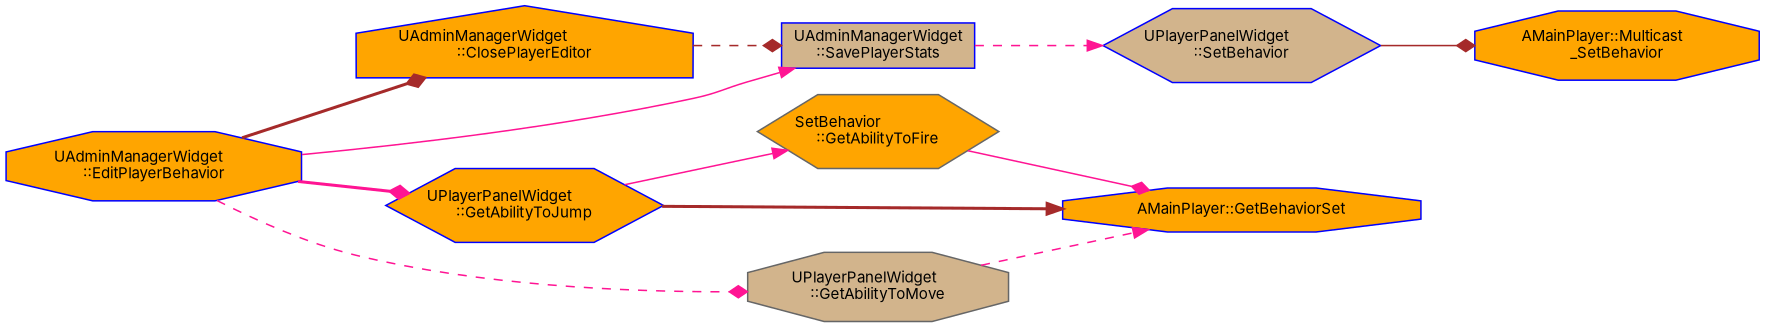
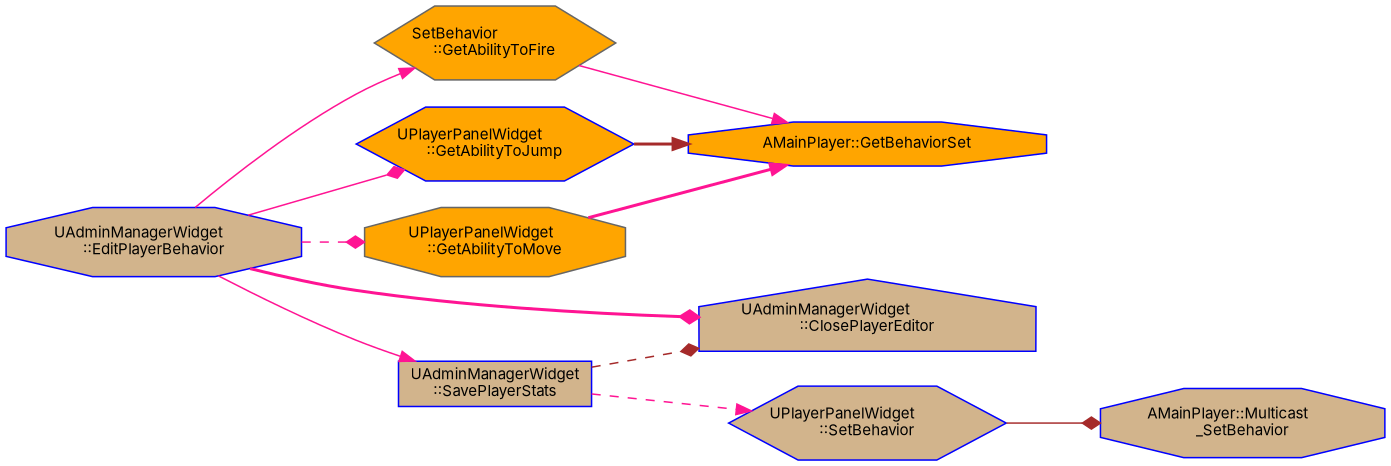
node "UAdminManagerWidget ::ClosePlayerEditor": fillcolor orange -> tan
edge "UAdminManagerWidget ::ClosePlayerEditor" -> "UAdminManagerWidget ::SavePlayerStats": reversed
node "AMainPlayer::Multicast _SetBehavior": fillcolor orange -> tan
edge "UAdminManagerWidget ::EditPlayerBehavior" -> "UAdminManagerWidget ::ClosePlayerEditor": color brown -> deeppink
node "UAdminManagerWidget ::EditPlayerBehavior": fillcolor orange -> tan
edge "SetBehavior ::GetAbilityToFire" -> "AMainPlayer::GetBehaviorSet": arrowhead diamond -> normal
edge "UPlayerPanelWidget ::GetAbilityToJump" -> "SetBehavior ::GetAbilityToFire": now "UAdminManagerWidget ::EditPlayerBehavior" -> "SetBehavior ::GetAbilityToFire"
edge "UAdminManagerWidget ::EditPlayerBehavior" -> "UPlayerPanelWidget ::GetAbilityToJump": style bold -> solid
edge "UPlayerPanelWidget ::GetAbilityToMove" -> "AMainPlayer::GetBehaviorSet": style dashed -> bold
node "UPlayerPanelWidget ::GetAbilityToMove": fillcolor tan -> orange
